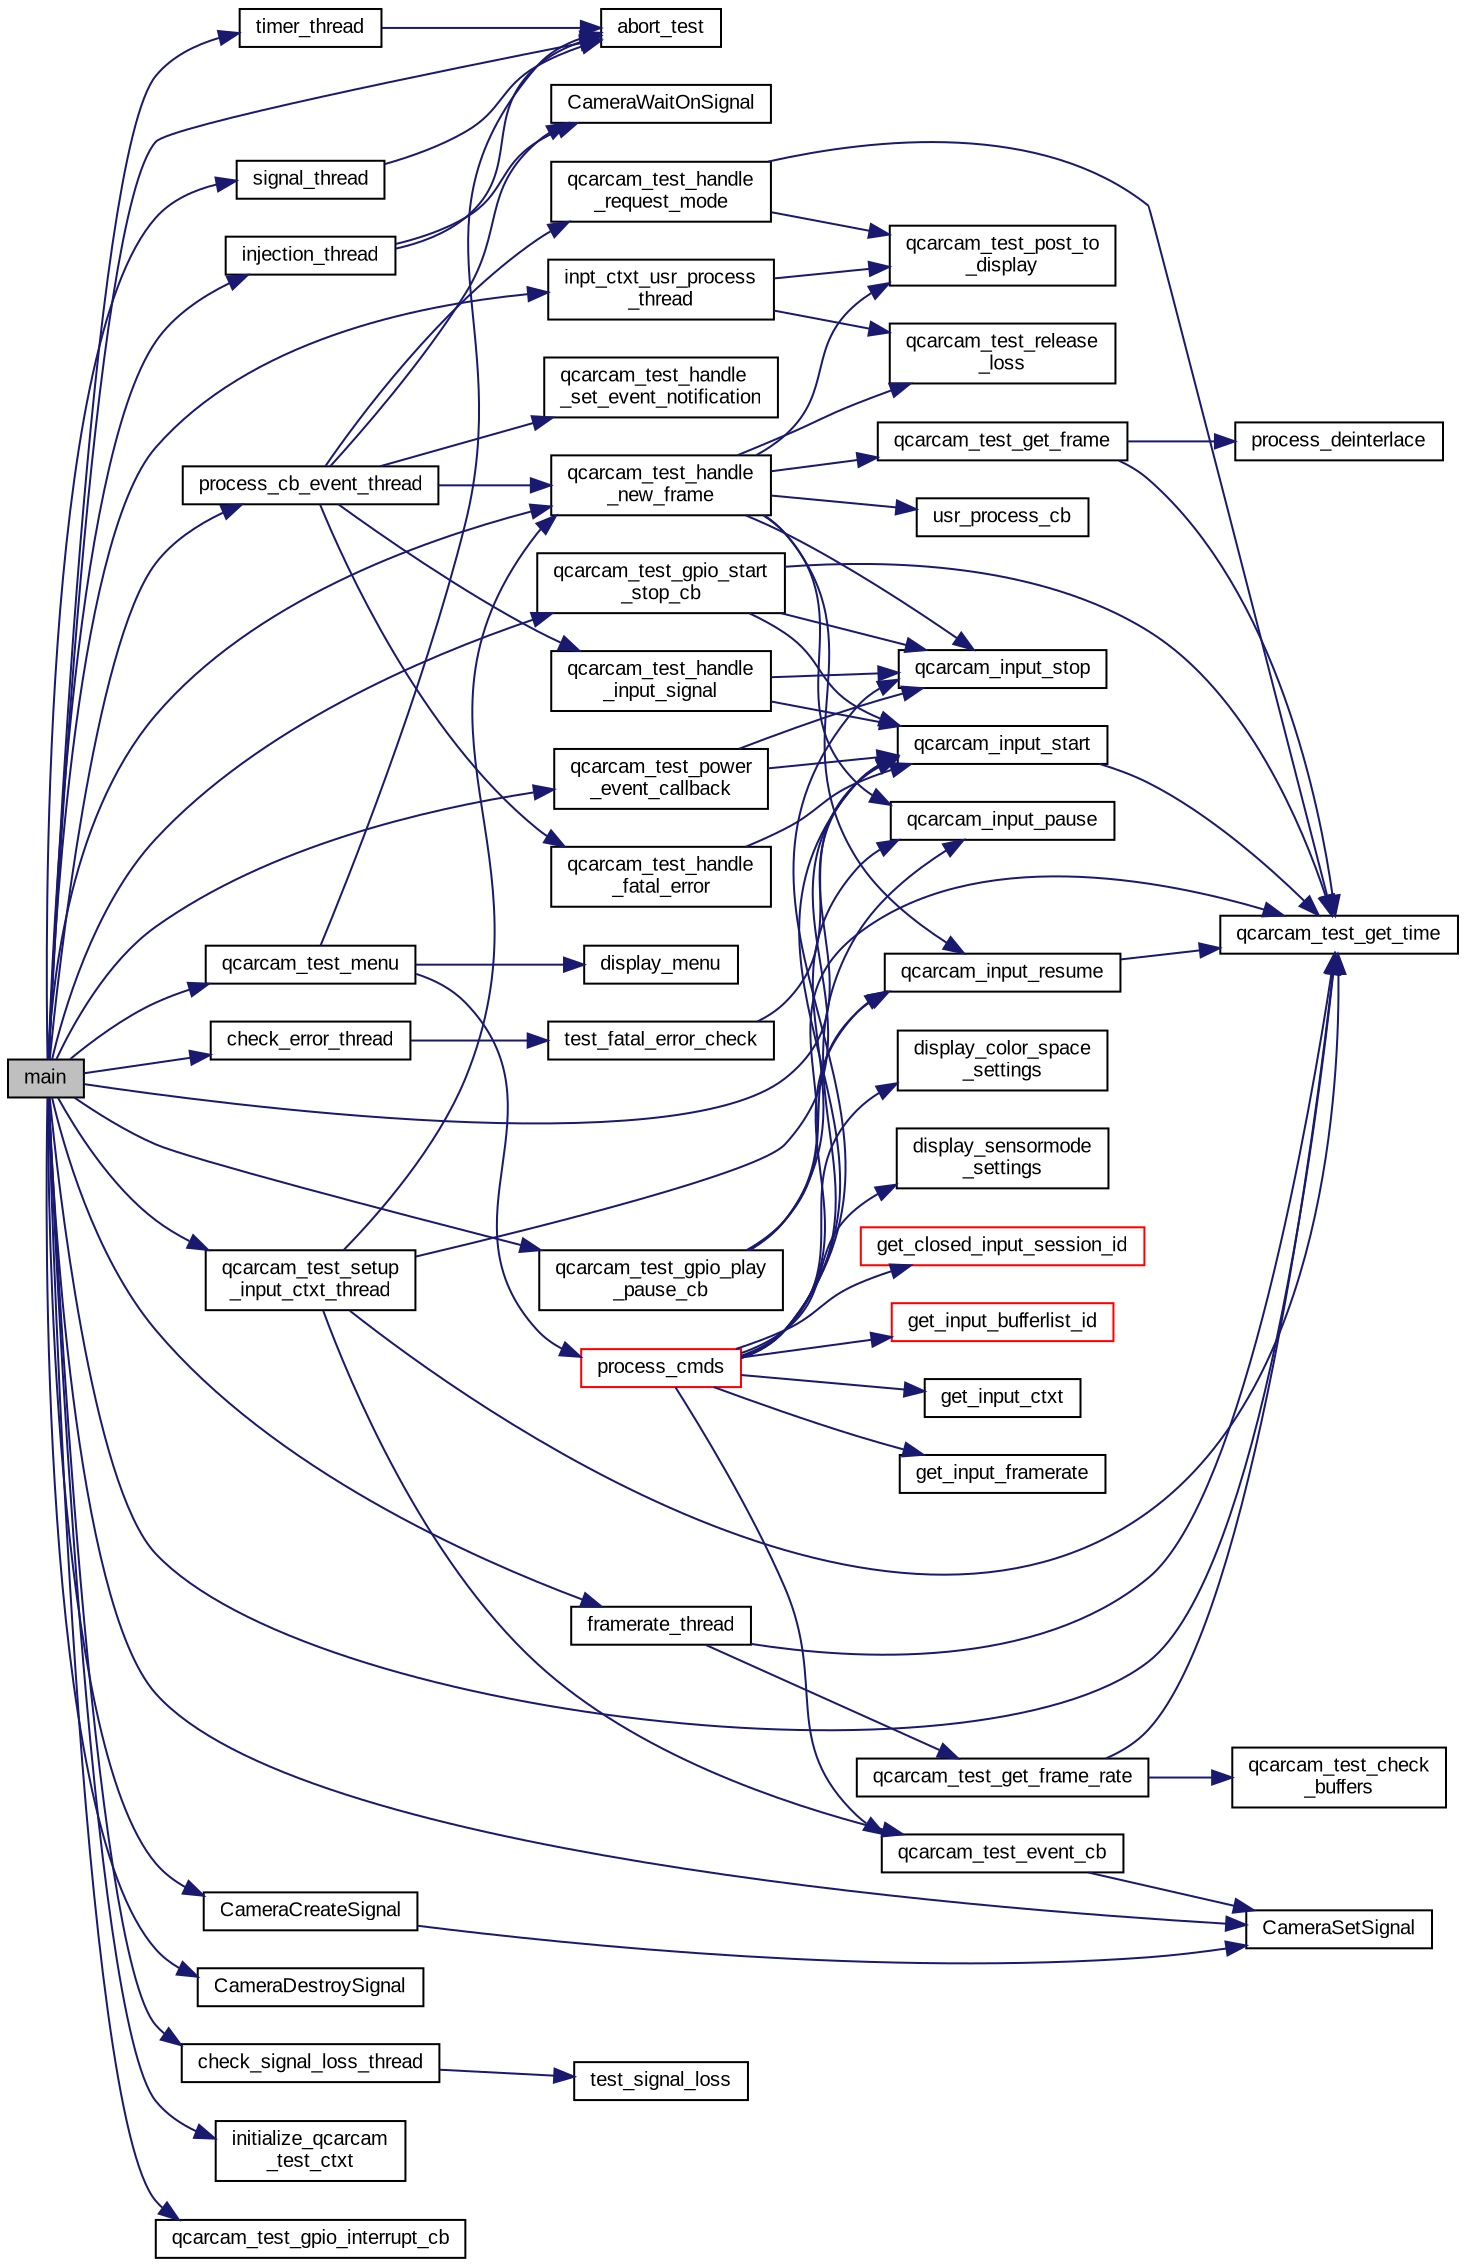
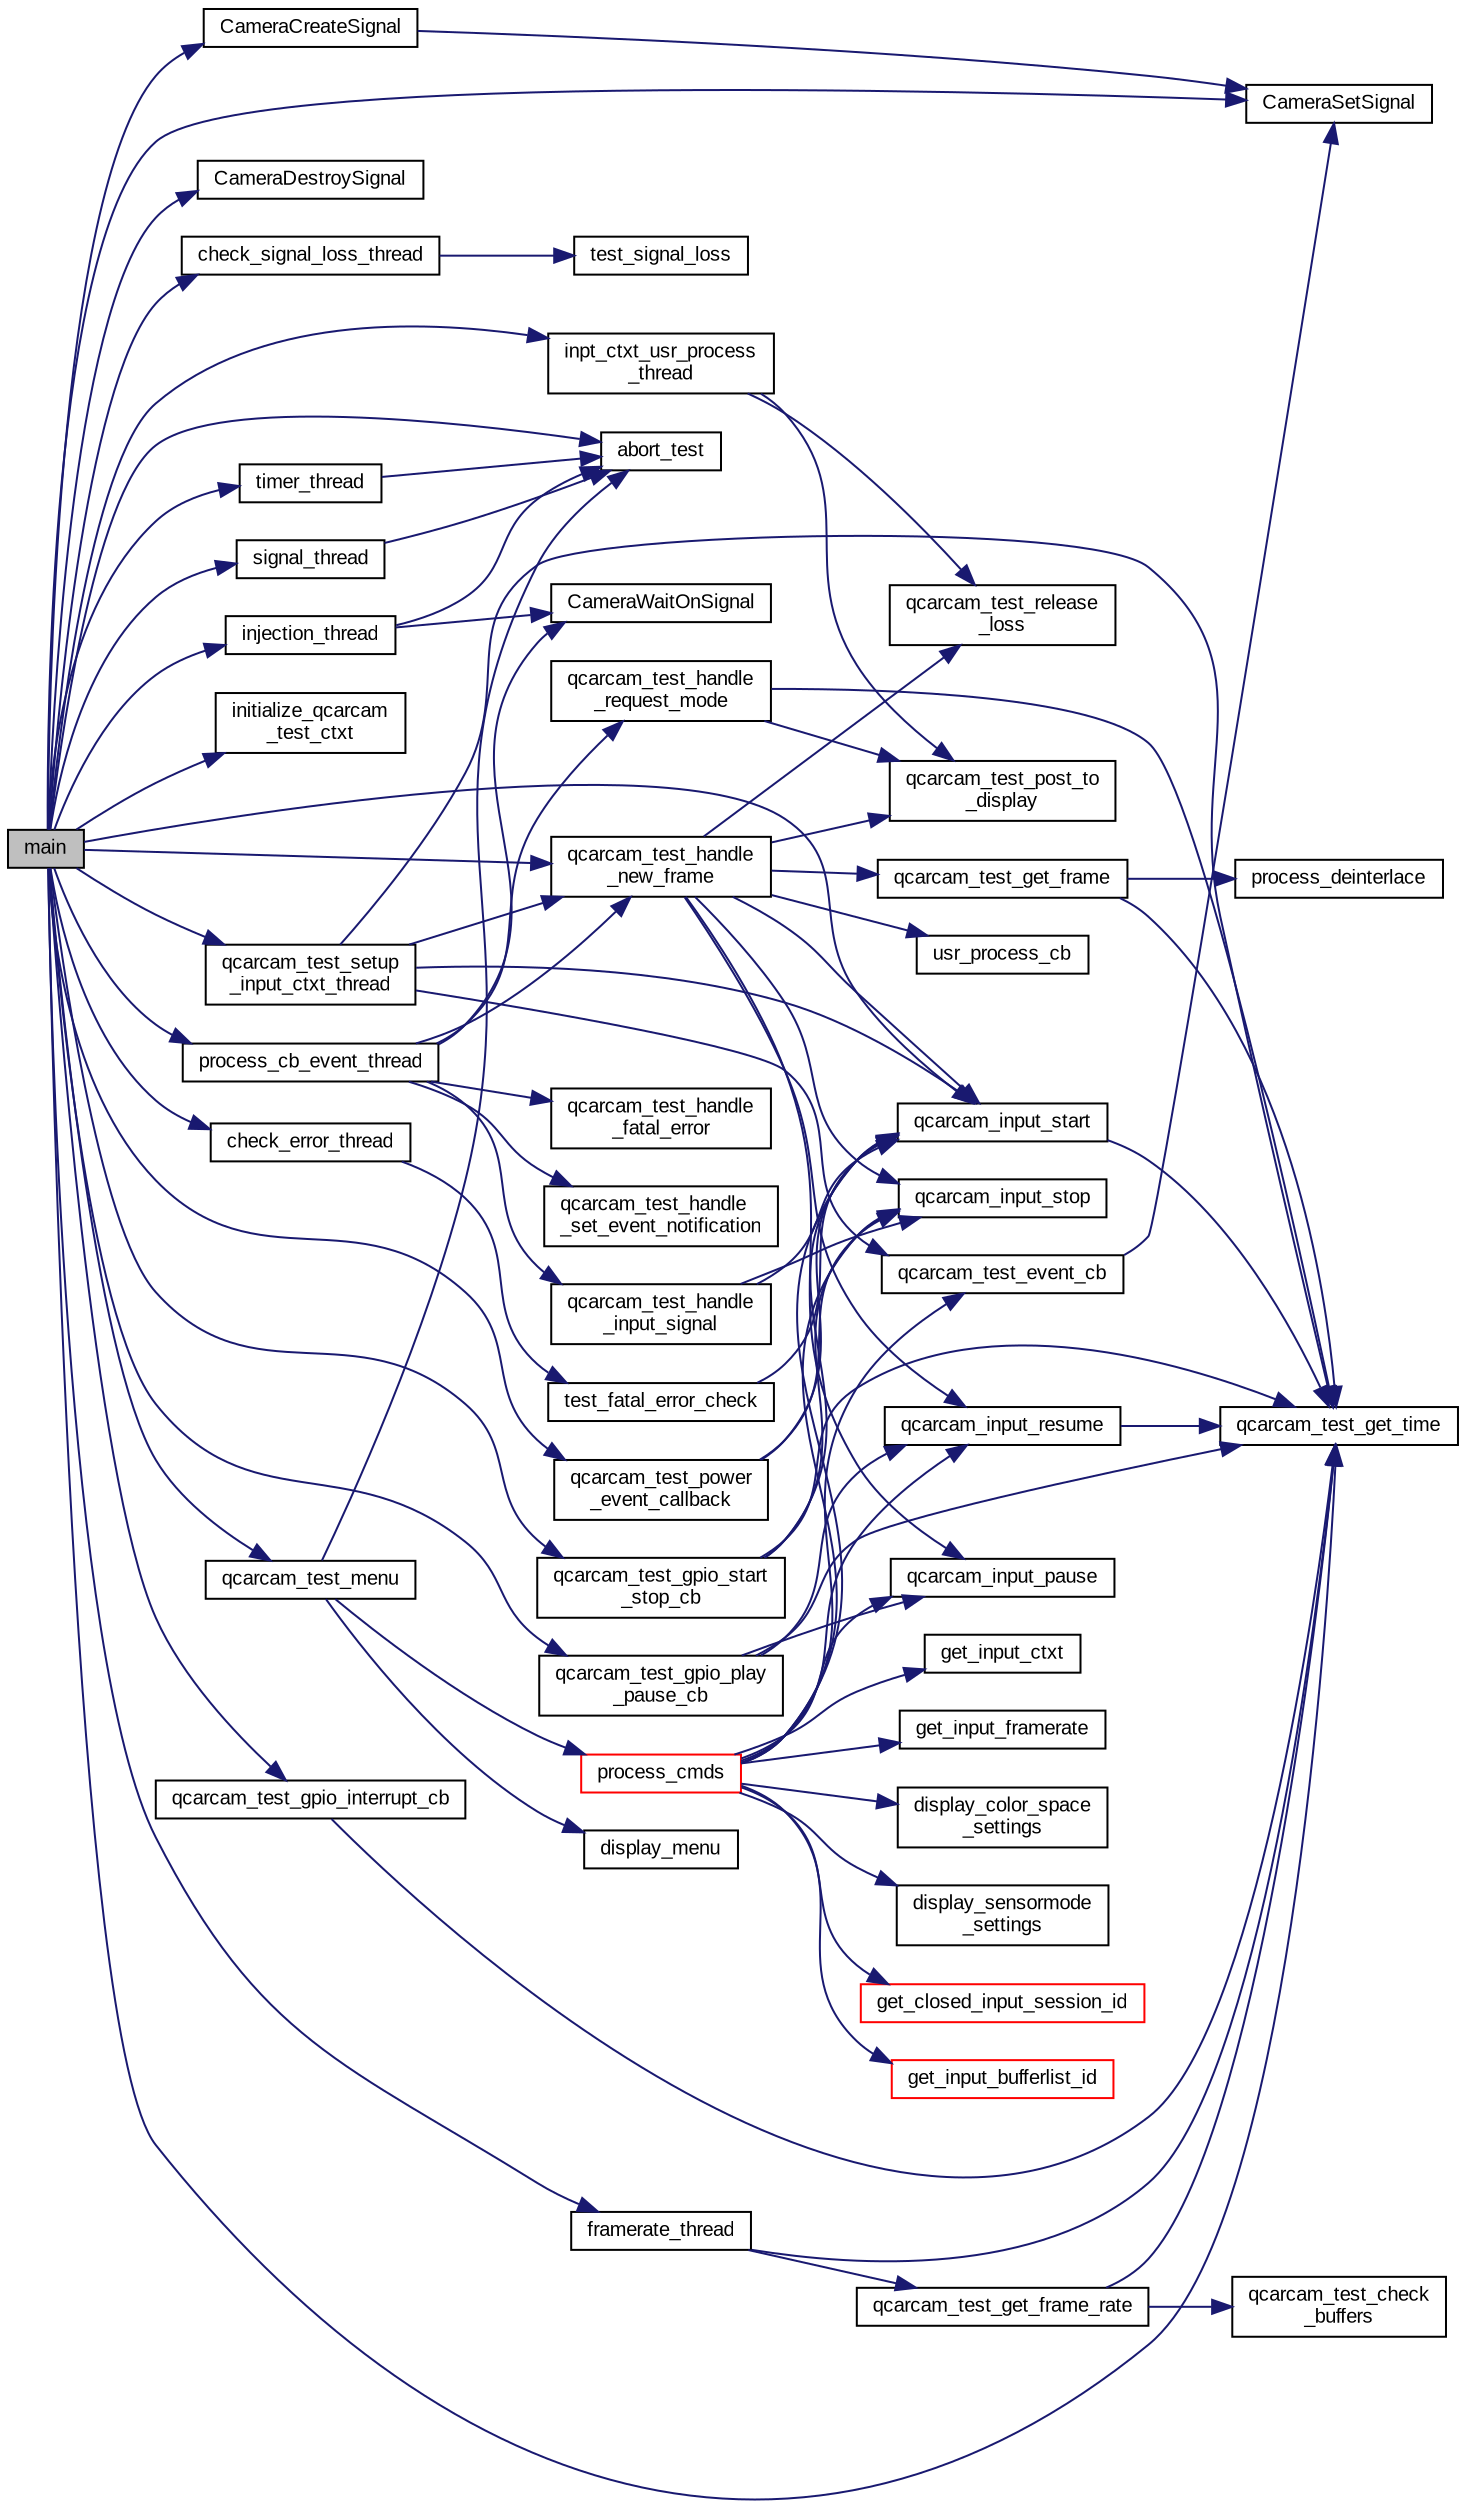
edge "qcarcam_test_handle _fatal_error" -> "qcarcam_input_start": now "qcarcam_test_handle _new_frame" -> "qcarcam_input_start"
edge "qcarcam_test_gpio_interrupt_cb" -> "qcarcam_test_get_time": added
